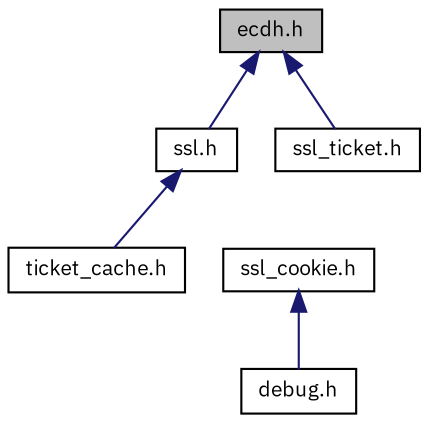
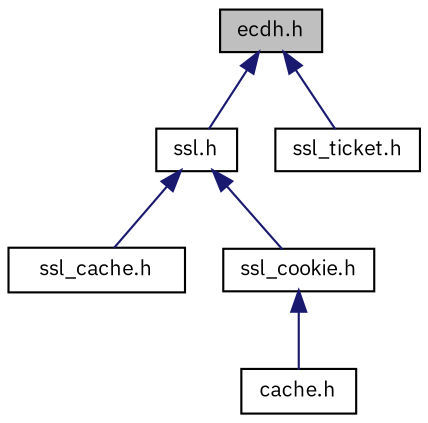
edge "ssl_cookie.h" -> "ssl.h": added
node "ticket_cache.h": label "ticket_cache.h" -> "ssl_cache.h"
node "debug.h": label "debug.h" -> "cache.h"
